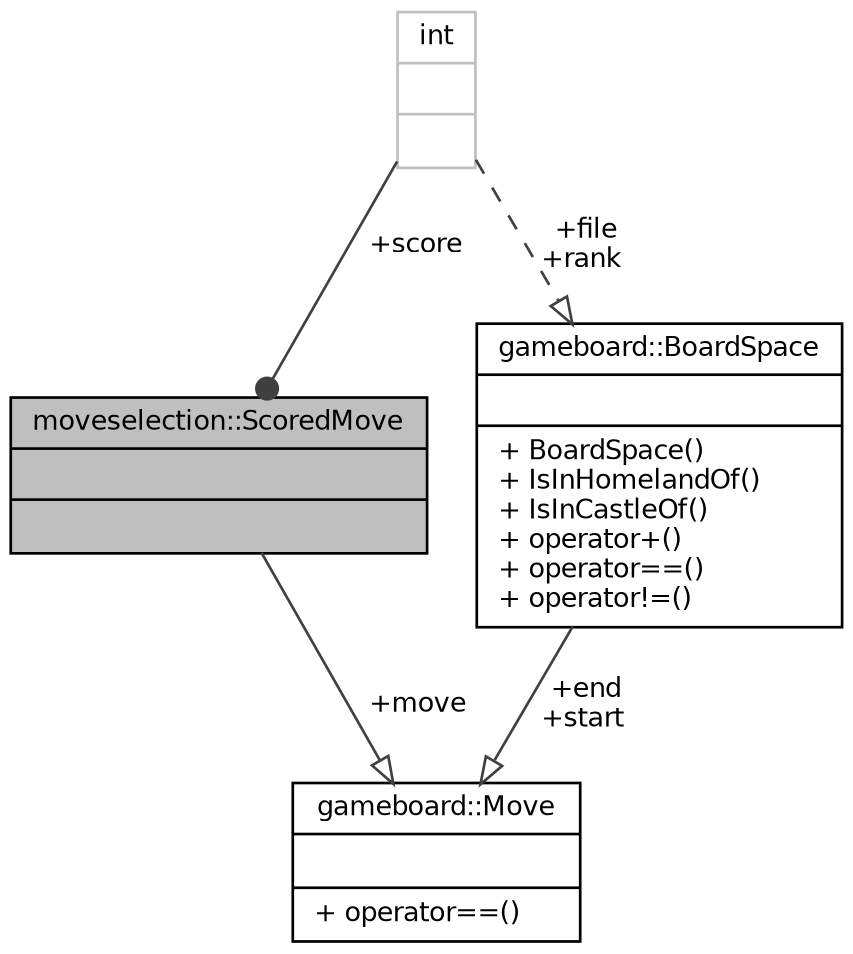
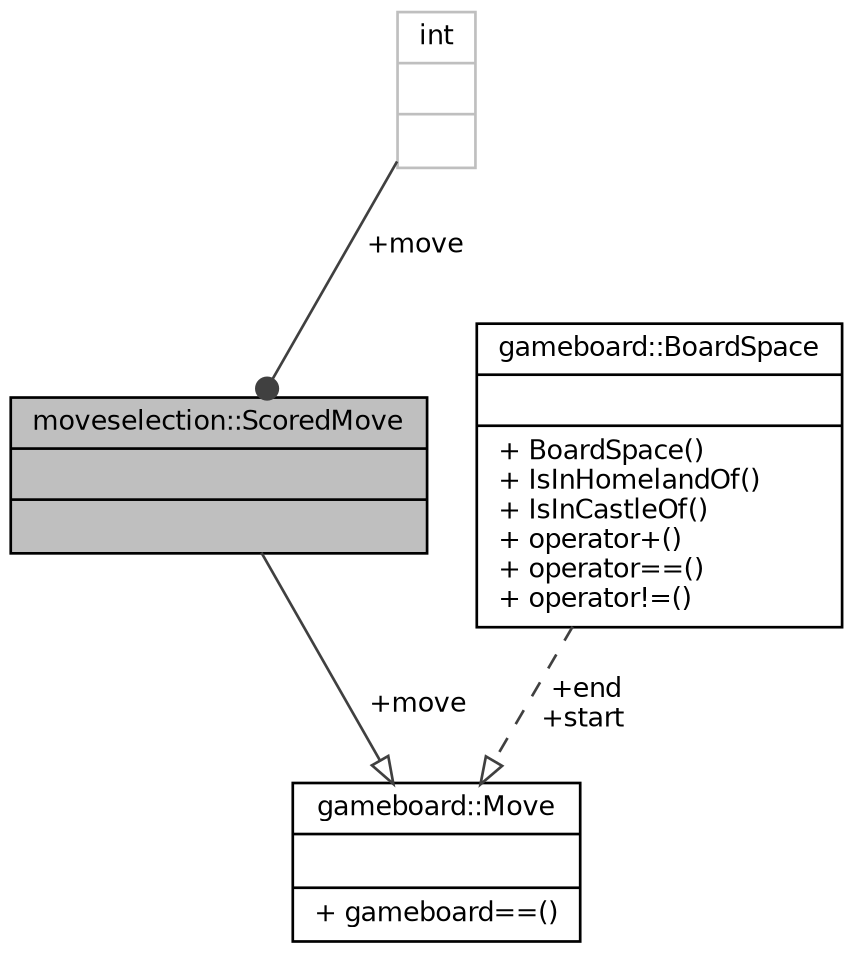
edge "int" -> "gameboard::BoardSpace": removed, label "+file +rank"
edge "int" -> "moveselection::ScoredMove": label " +score" -> " +move"
edge "gameboard::BoardSpace" -> "gameboard::Move": style solid -> dashed
node "gameboard::Move": text "+ operator==()" -> "+ gameboard==()"
